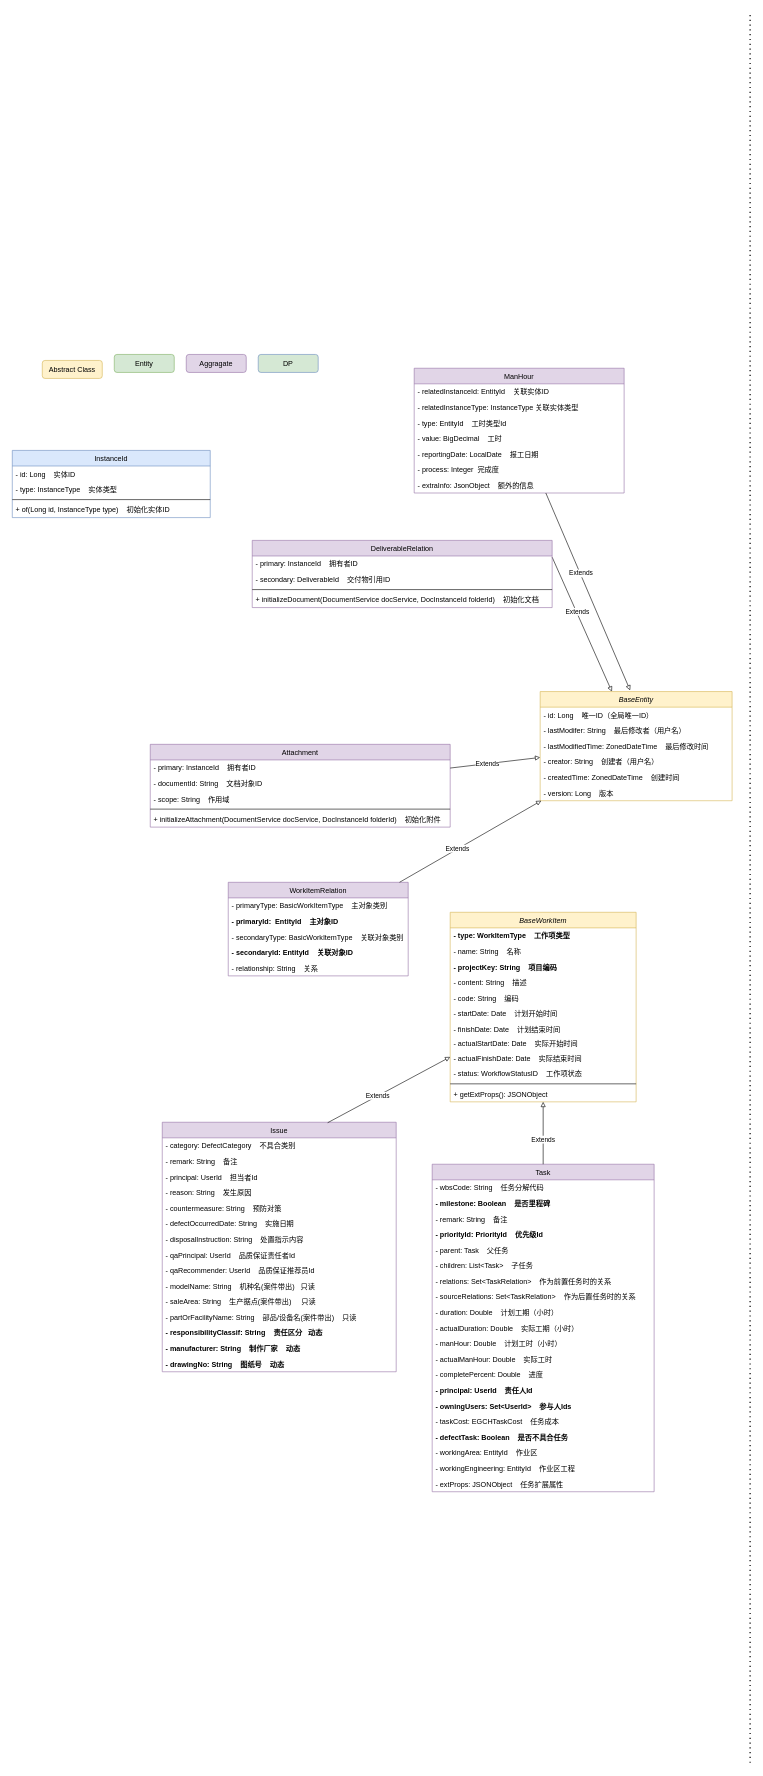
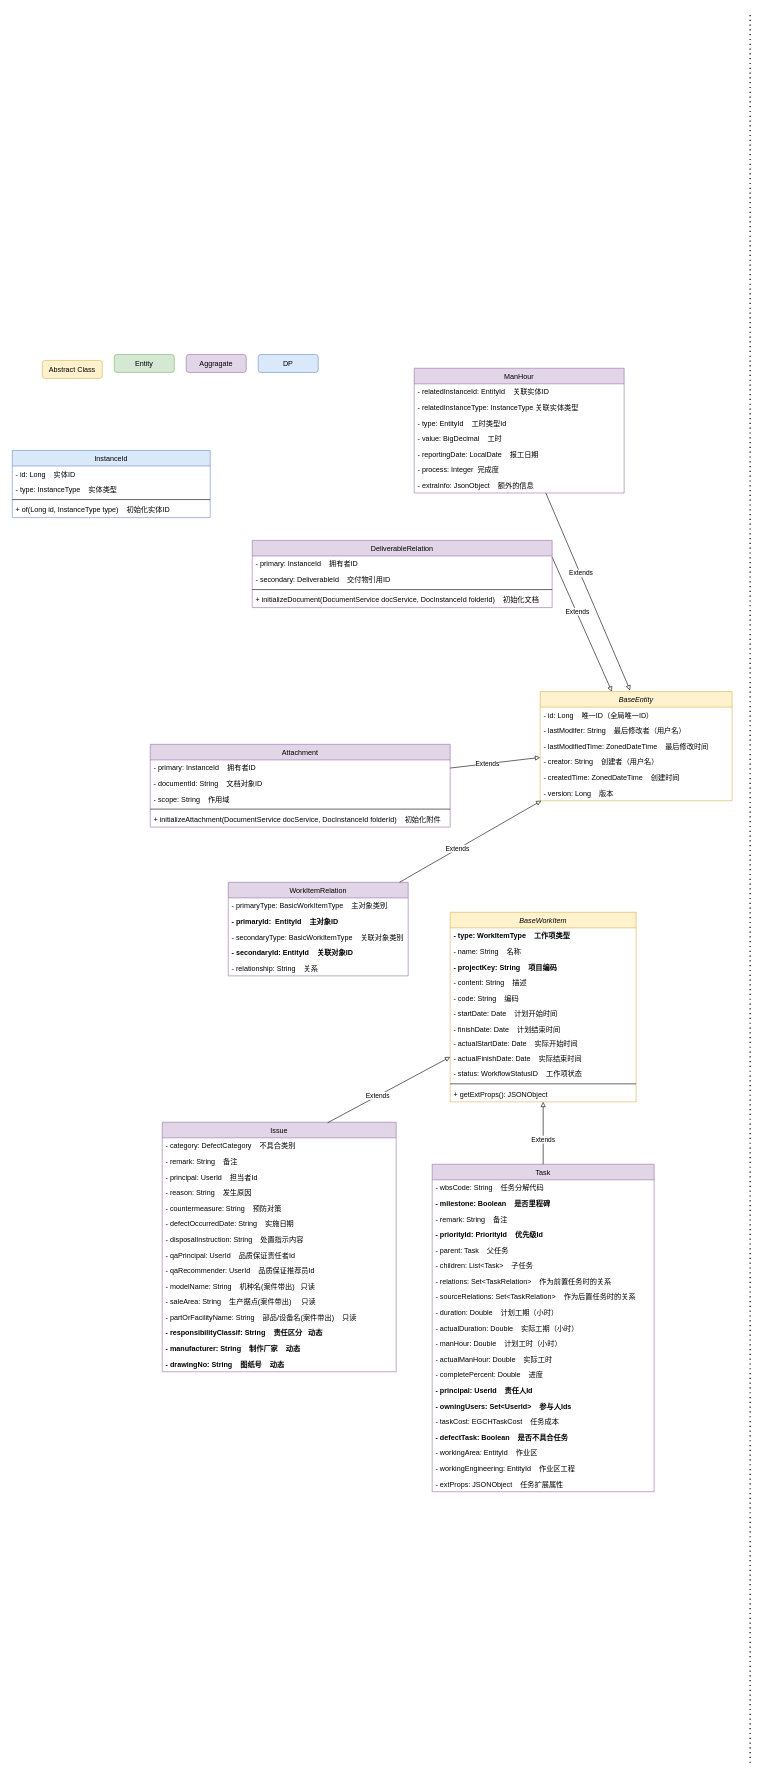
node "DP": fillcolor #d5e8d4 -> #dae8fc
